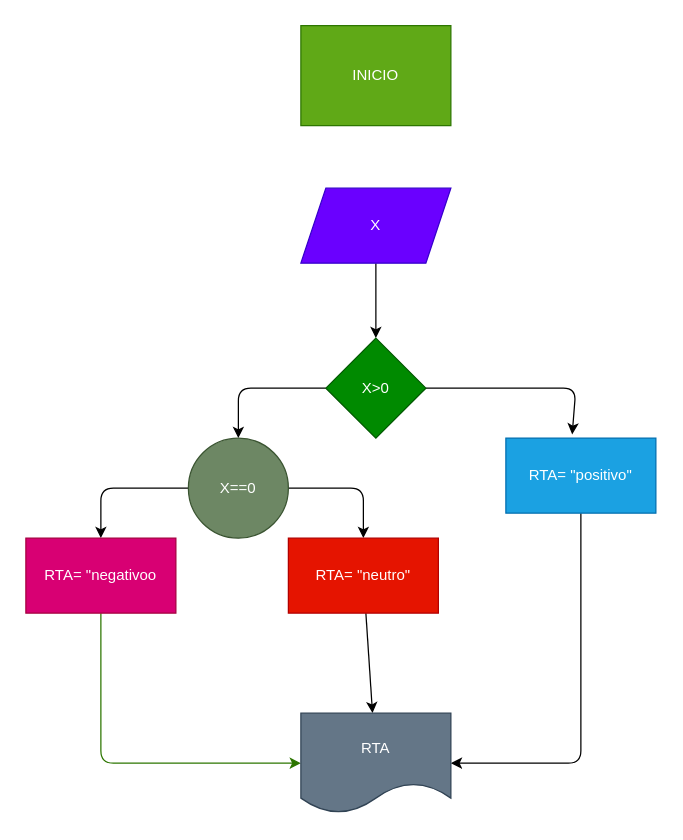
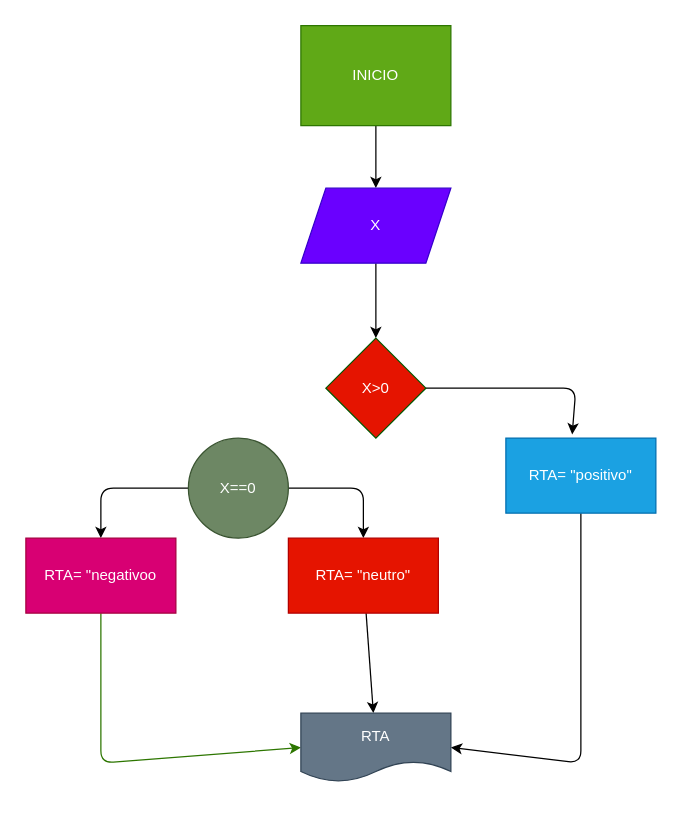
edge "INICIO" -> "X": added
edge "X>0" -> "X==0": removed
node "X>0": fillcolor #008a00 -> #e51400
node "RTA": size 150x100 -> 150x69
